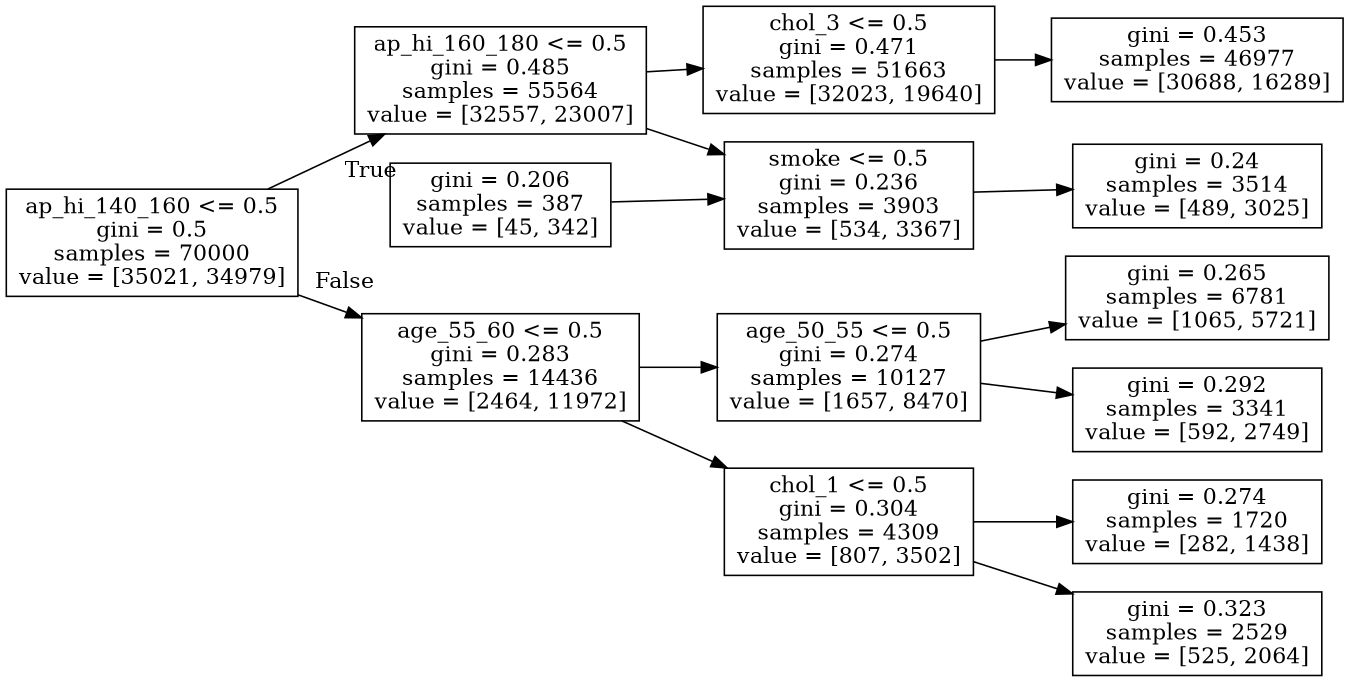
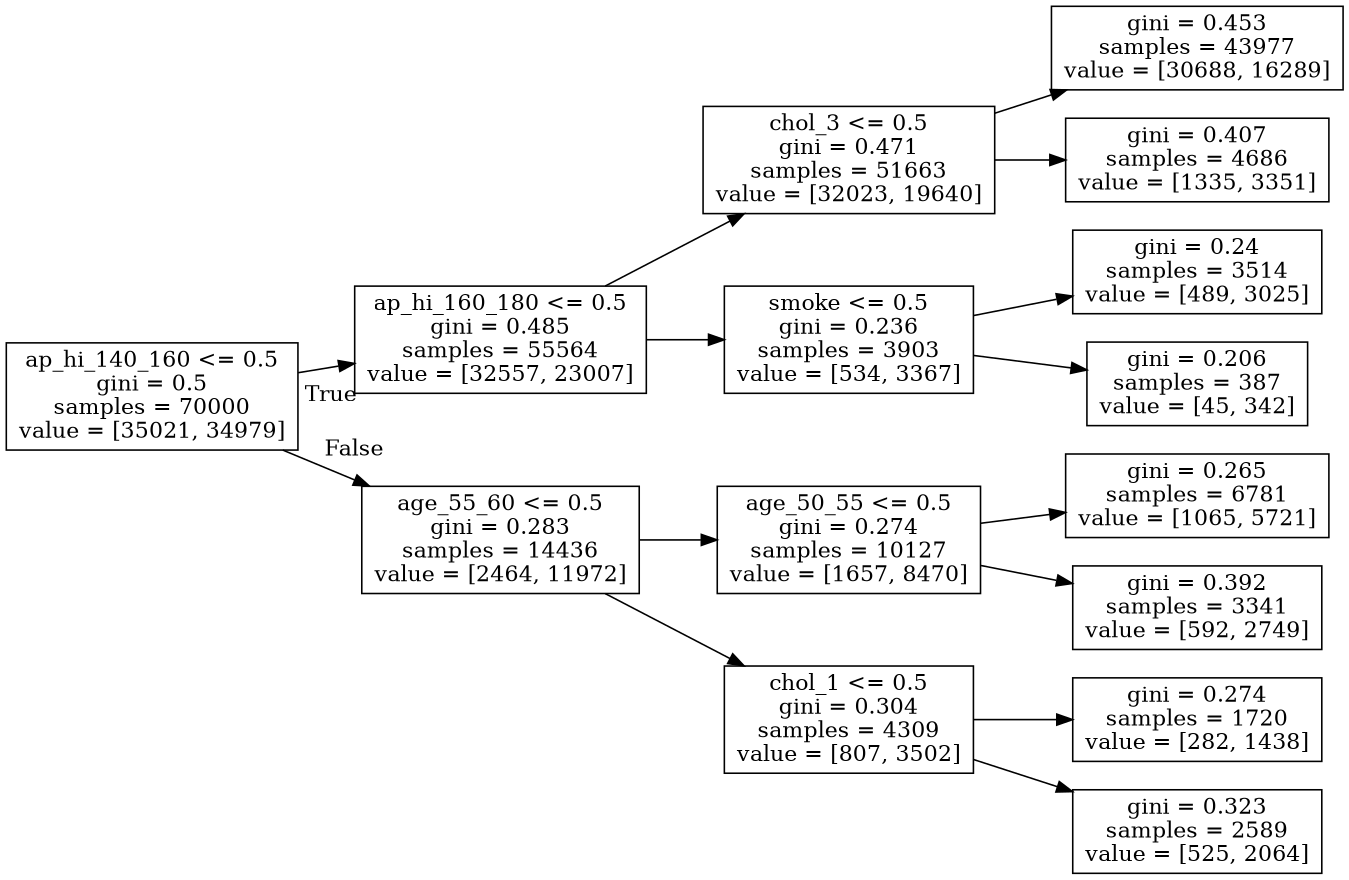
node "gini = 0.453 samples = 46977 value = [30688, 16289]": label "gini = 0.453 samples = 46977 value = [30688, 16289]" -> "gini = 0.453 samples = 43977 value = [30688, 16289]"
node "gini = 0.407 samples = 4686 value = [1335, 3351]": added
edge "gini = 0.206 samples = 387 value = [45, 342]" -> "smoke <= 0.5 gini = 0.236 samples = 3903 value = [534, 3367]": reversed
node "gini = 0.292 samples = 3341 value = [592, 2749]": label "gini = 0.292 samples = 3341 value = [592, 2749]" -> "gini = 0.392 samples = 3341 value = [592, 2749]"
node "gini = 0.323 samples = 2529 value = [525, 2064]": label "gini = 0.323 samples = 2529 value = [525, 2064]" -> "gini = 0.323 samples = 2589 value = [525, 2064]"
